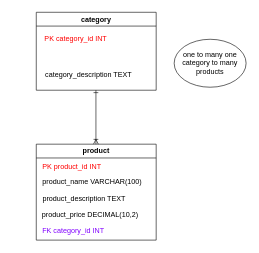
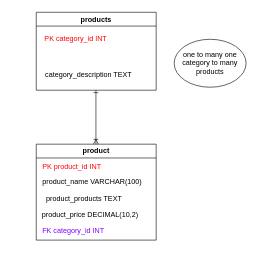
node "category": label "category" -> "products"
node "product_description TEXT": label "product_description TEXT" -> "product_products TEXT"
